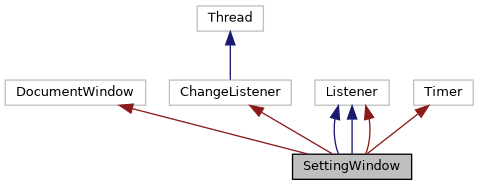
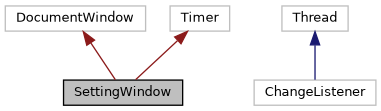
node "Listener": removed
edge "SettingWindow" -> "ChangeListener": removed
